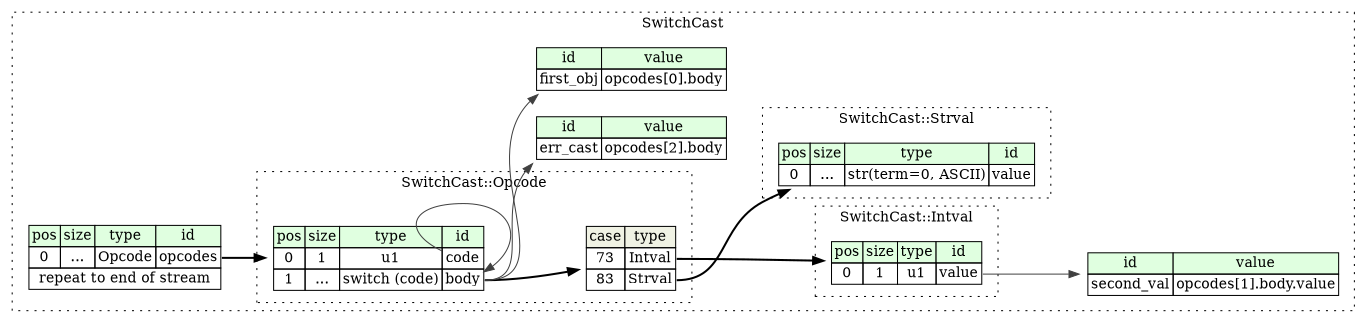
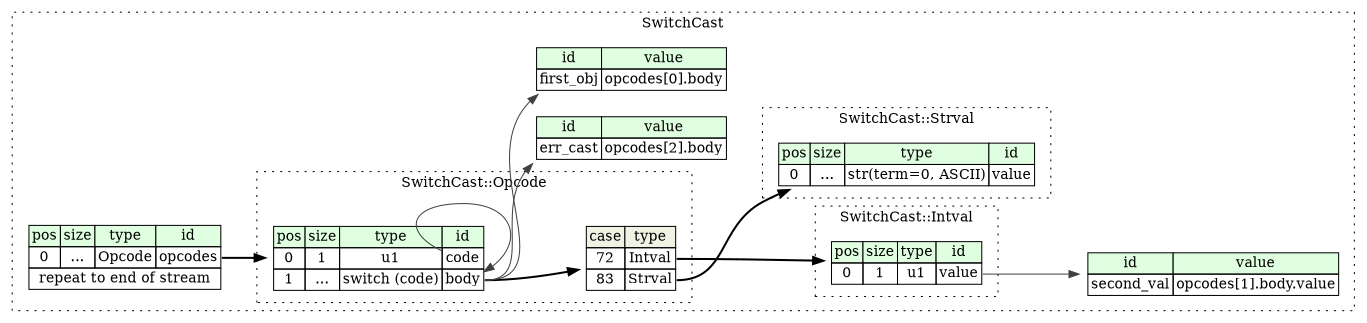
node "case": text "73" -> "72"
